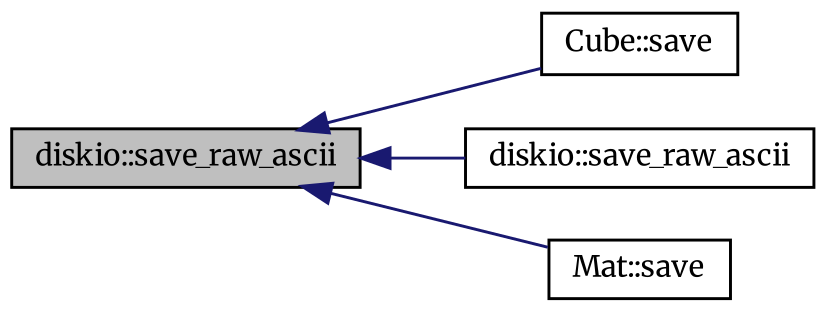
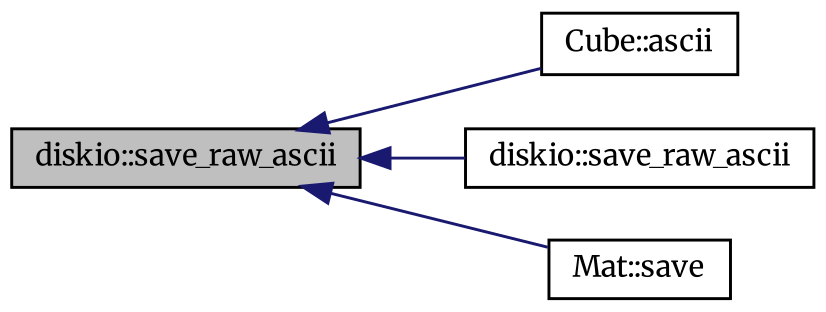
node "Cube::save": label "Cube::save" -> "Cube::ascii"
